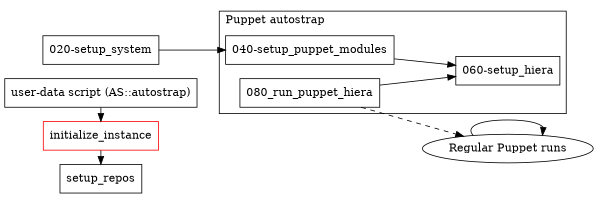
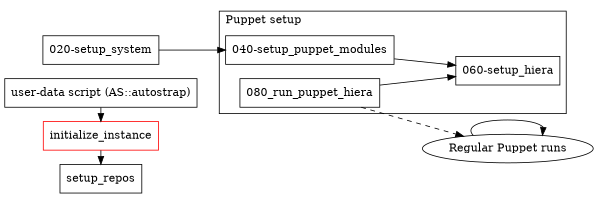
cluster "Puppet autostrap": label "Puppet autostrap" -> "Puppet setup"
